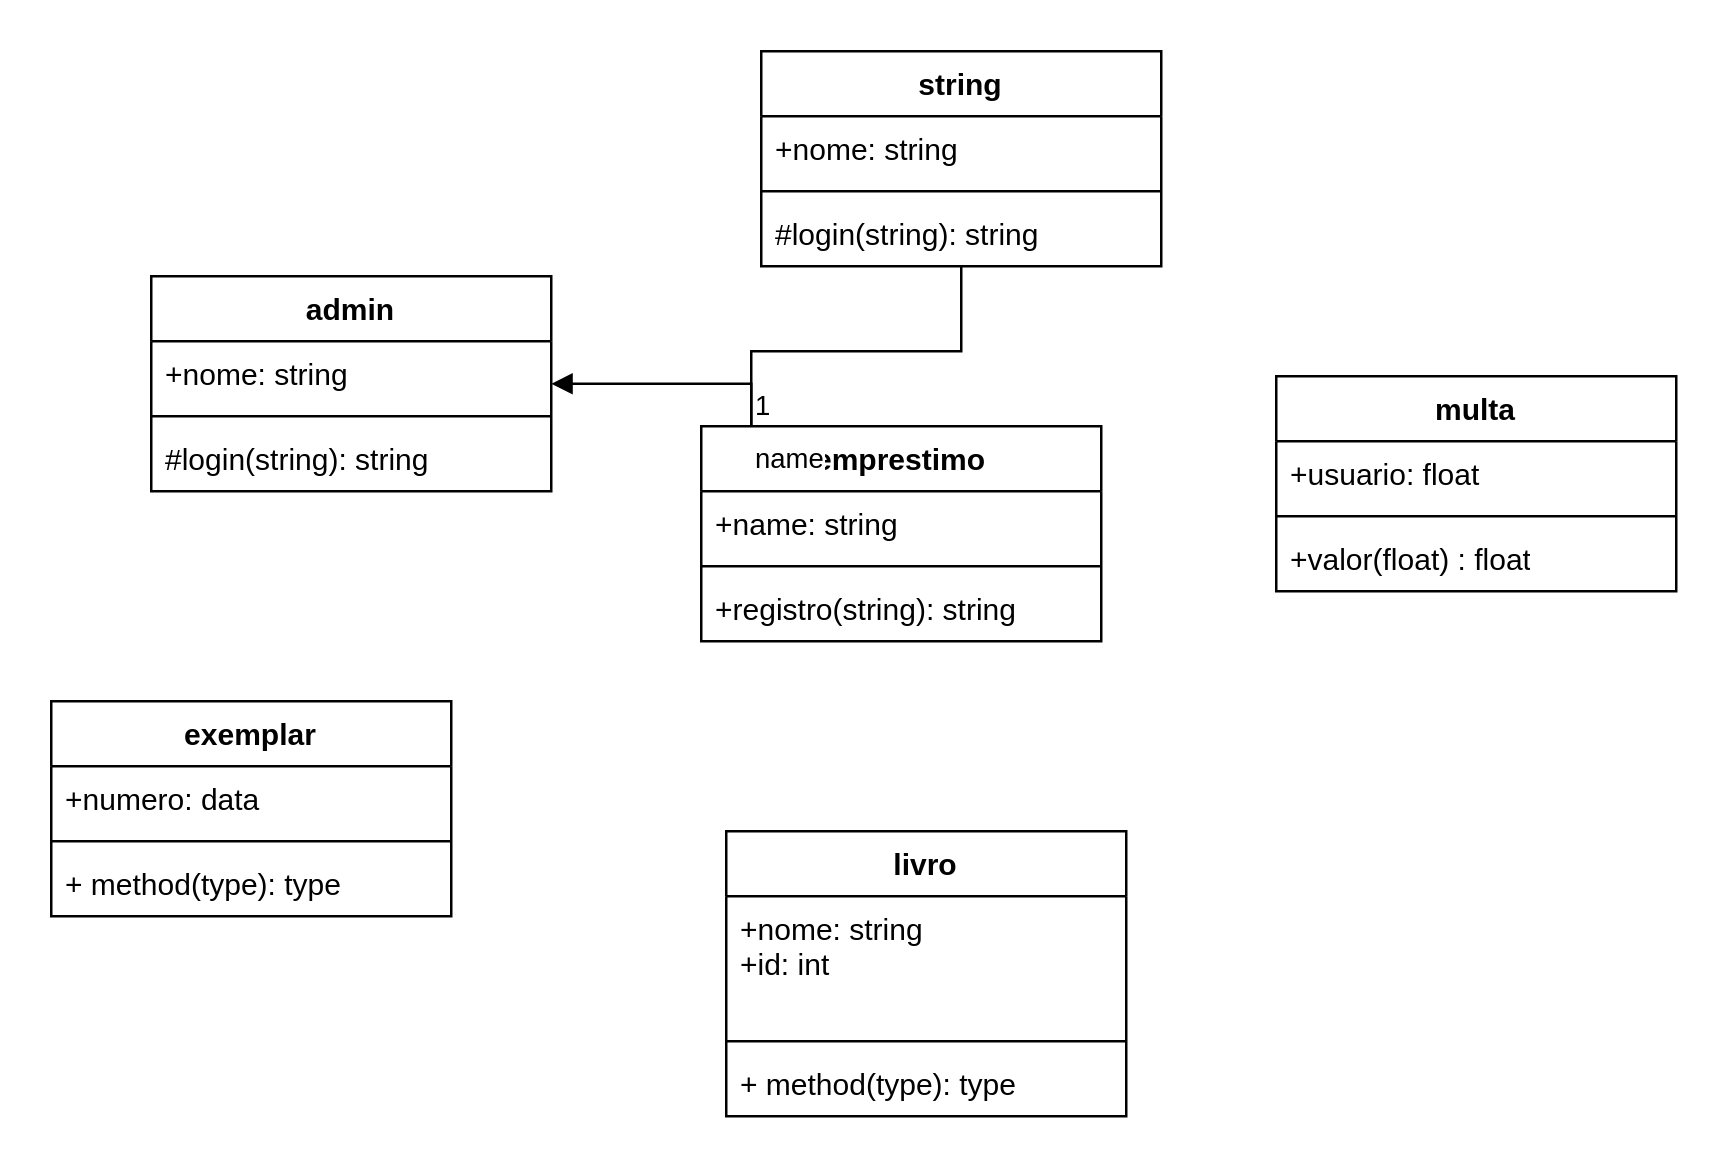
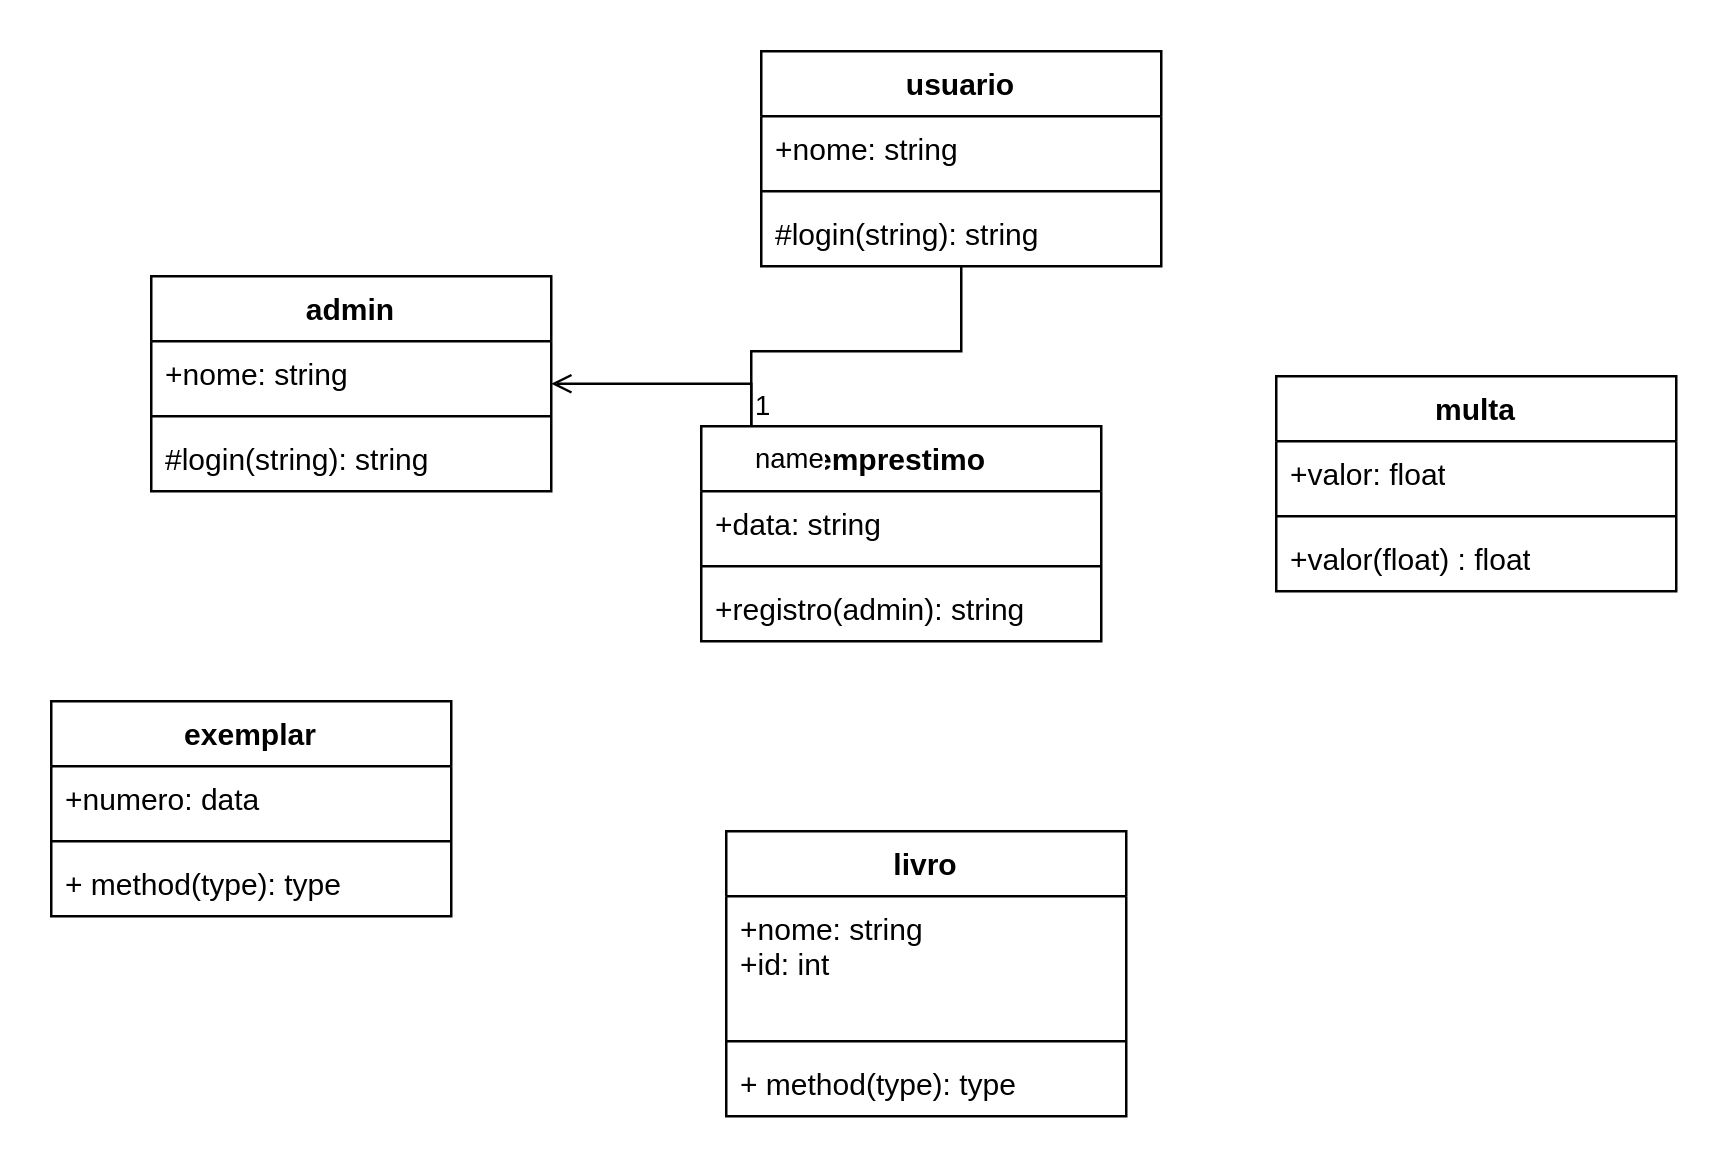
node "string": label "string" -> "usuario"
edge "emprestimo" -> "admin": arrowhead block -> open
node "+usuario: float": label "+usuario: float" -> "+valor: float"
node "+name: string": label "+name: string" -> "+data: string"
node "+registro(string): string": label "+registro(string): string" -> "+registro(admin): string"
